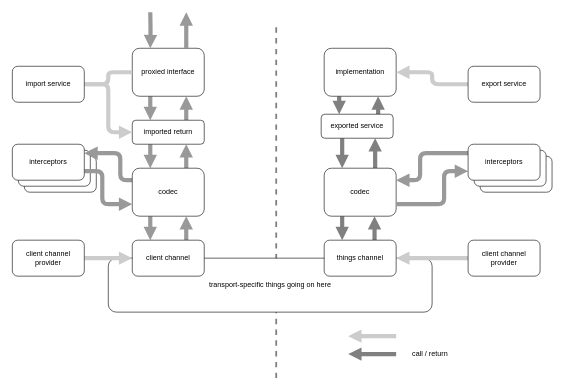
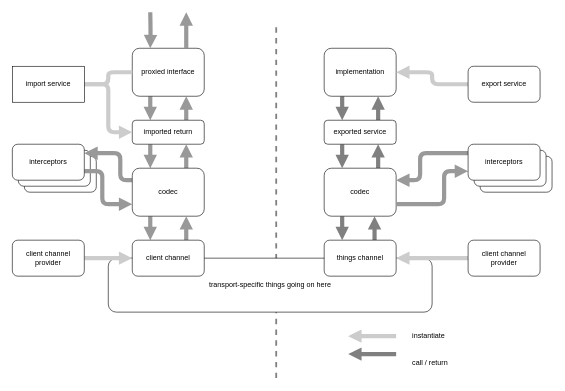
node "import service": shape rounded rectangle -> rectangle
node "exported service": moved (357, 126) -> (360, 132)
node "instantiate": added
node "call / return": moved (432, 354) -> (432, 363)
